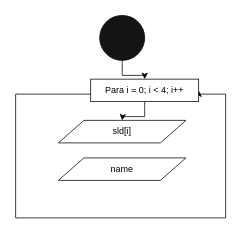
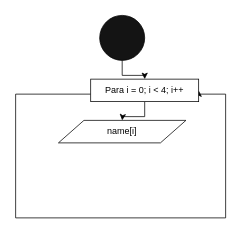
node "sld[i]": label "sld[i]" -> "name[i]"
node "name": removed
